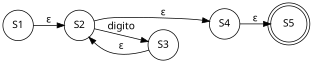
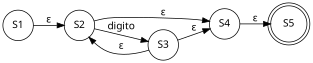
edge "S3" -> "S4": added, label "ε"
